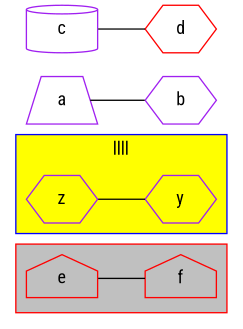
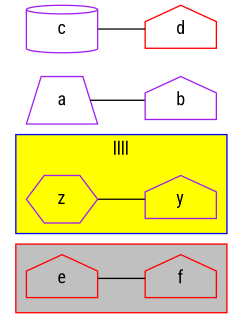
node "d": shape hexagon -> house
node "b": shape hexagon -> house
node "y": shape hexagon -> house
